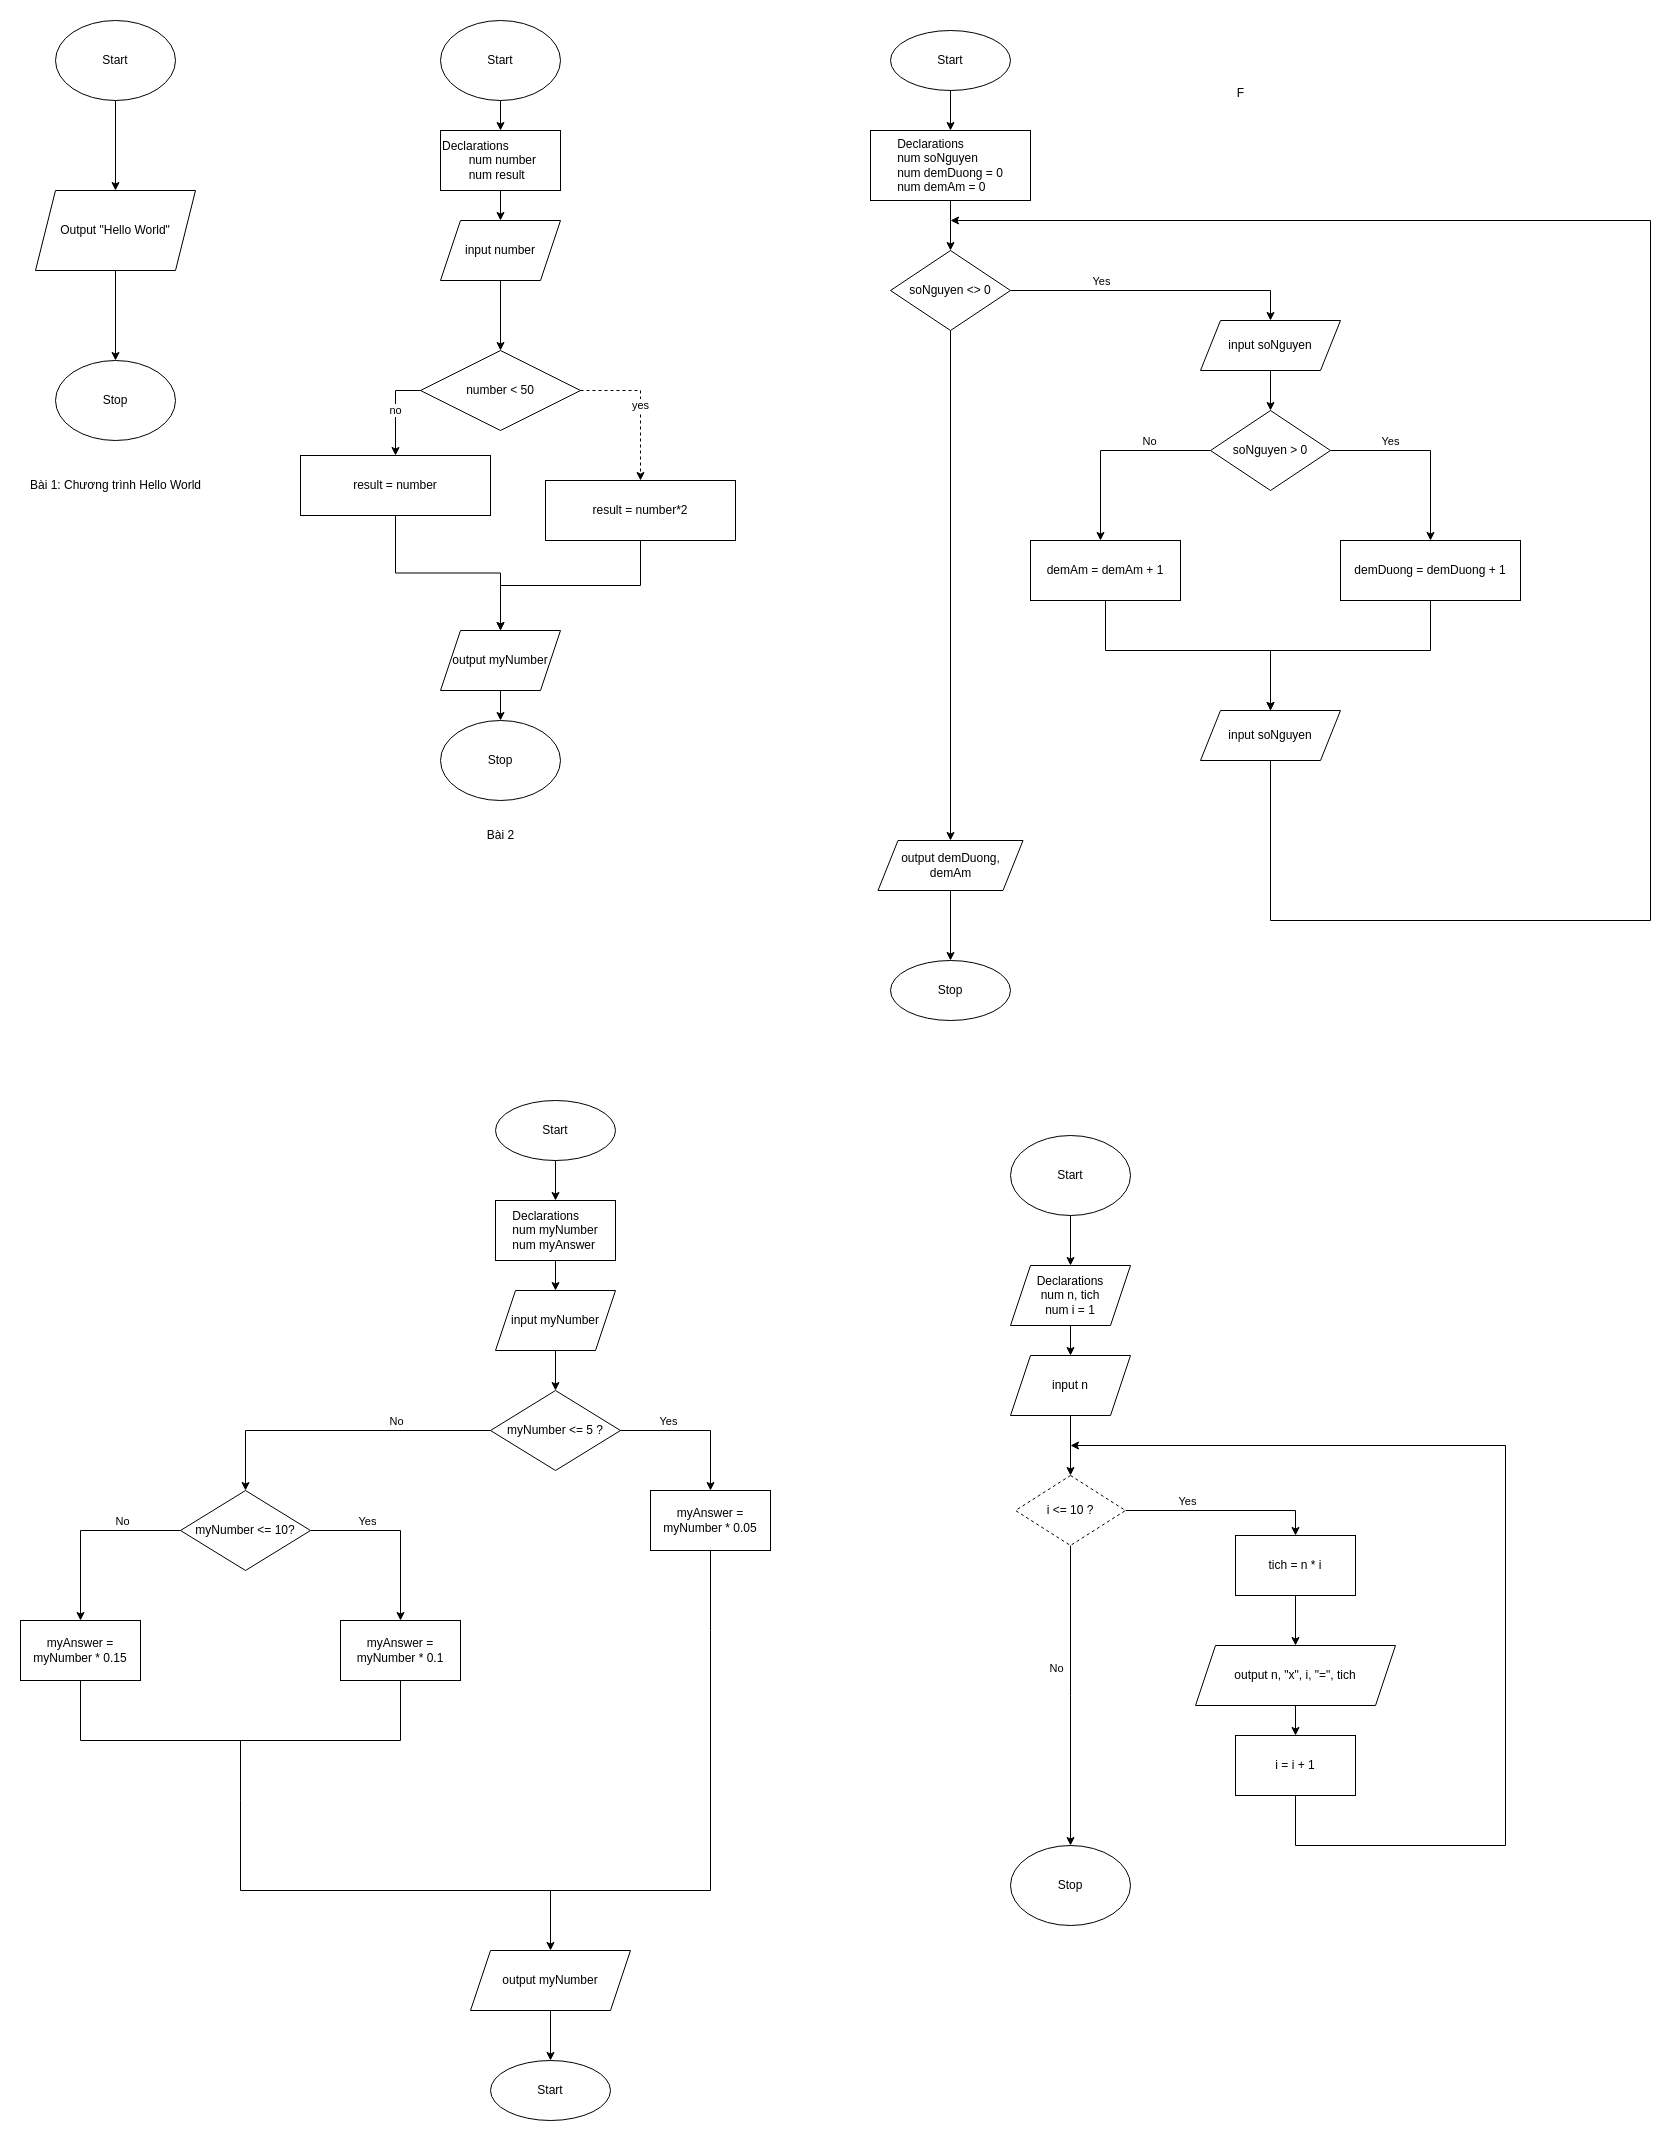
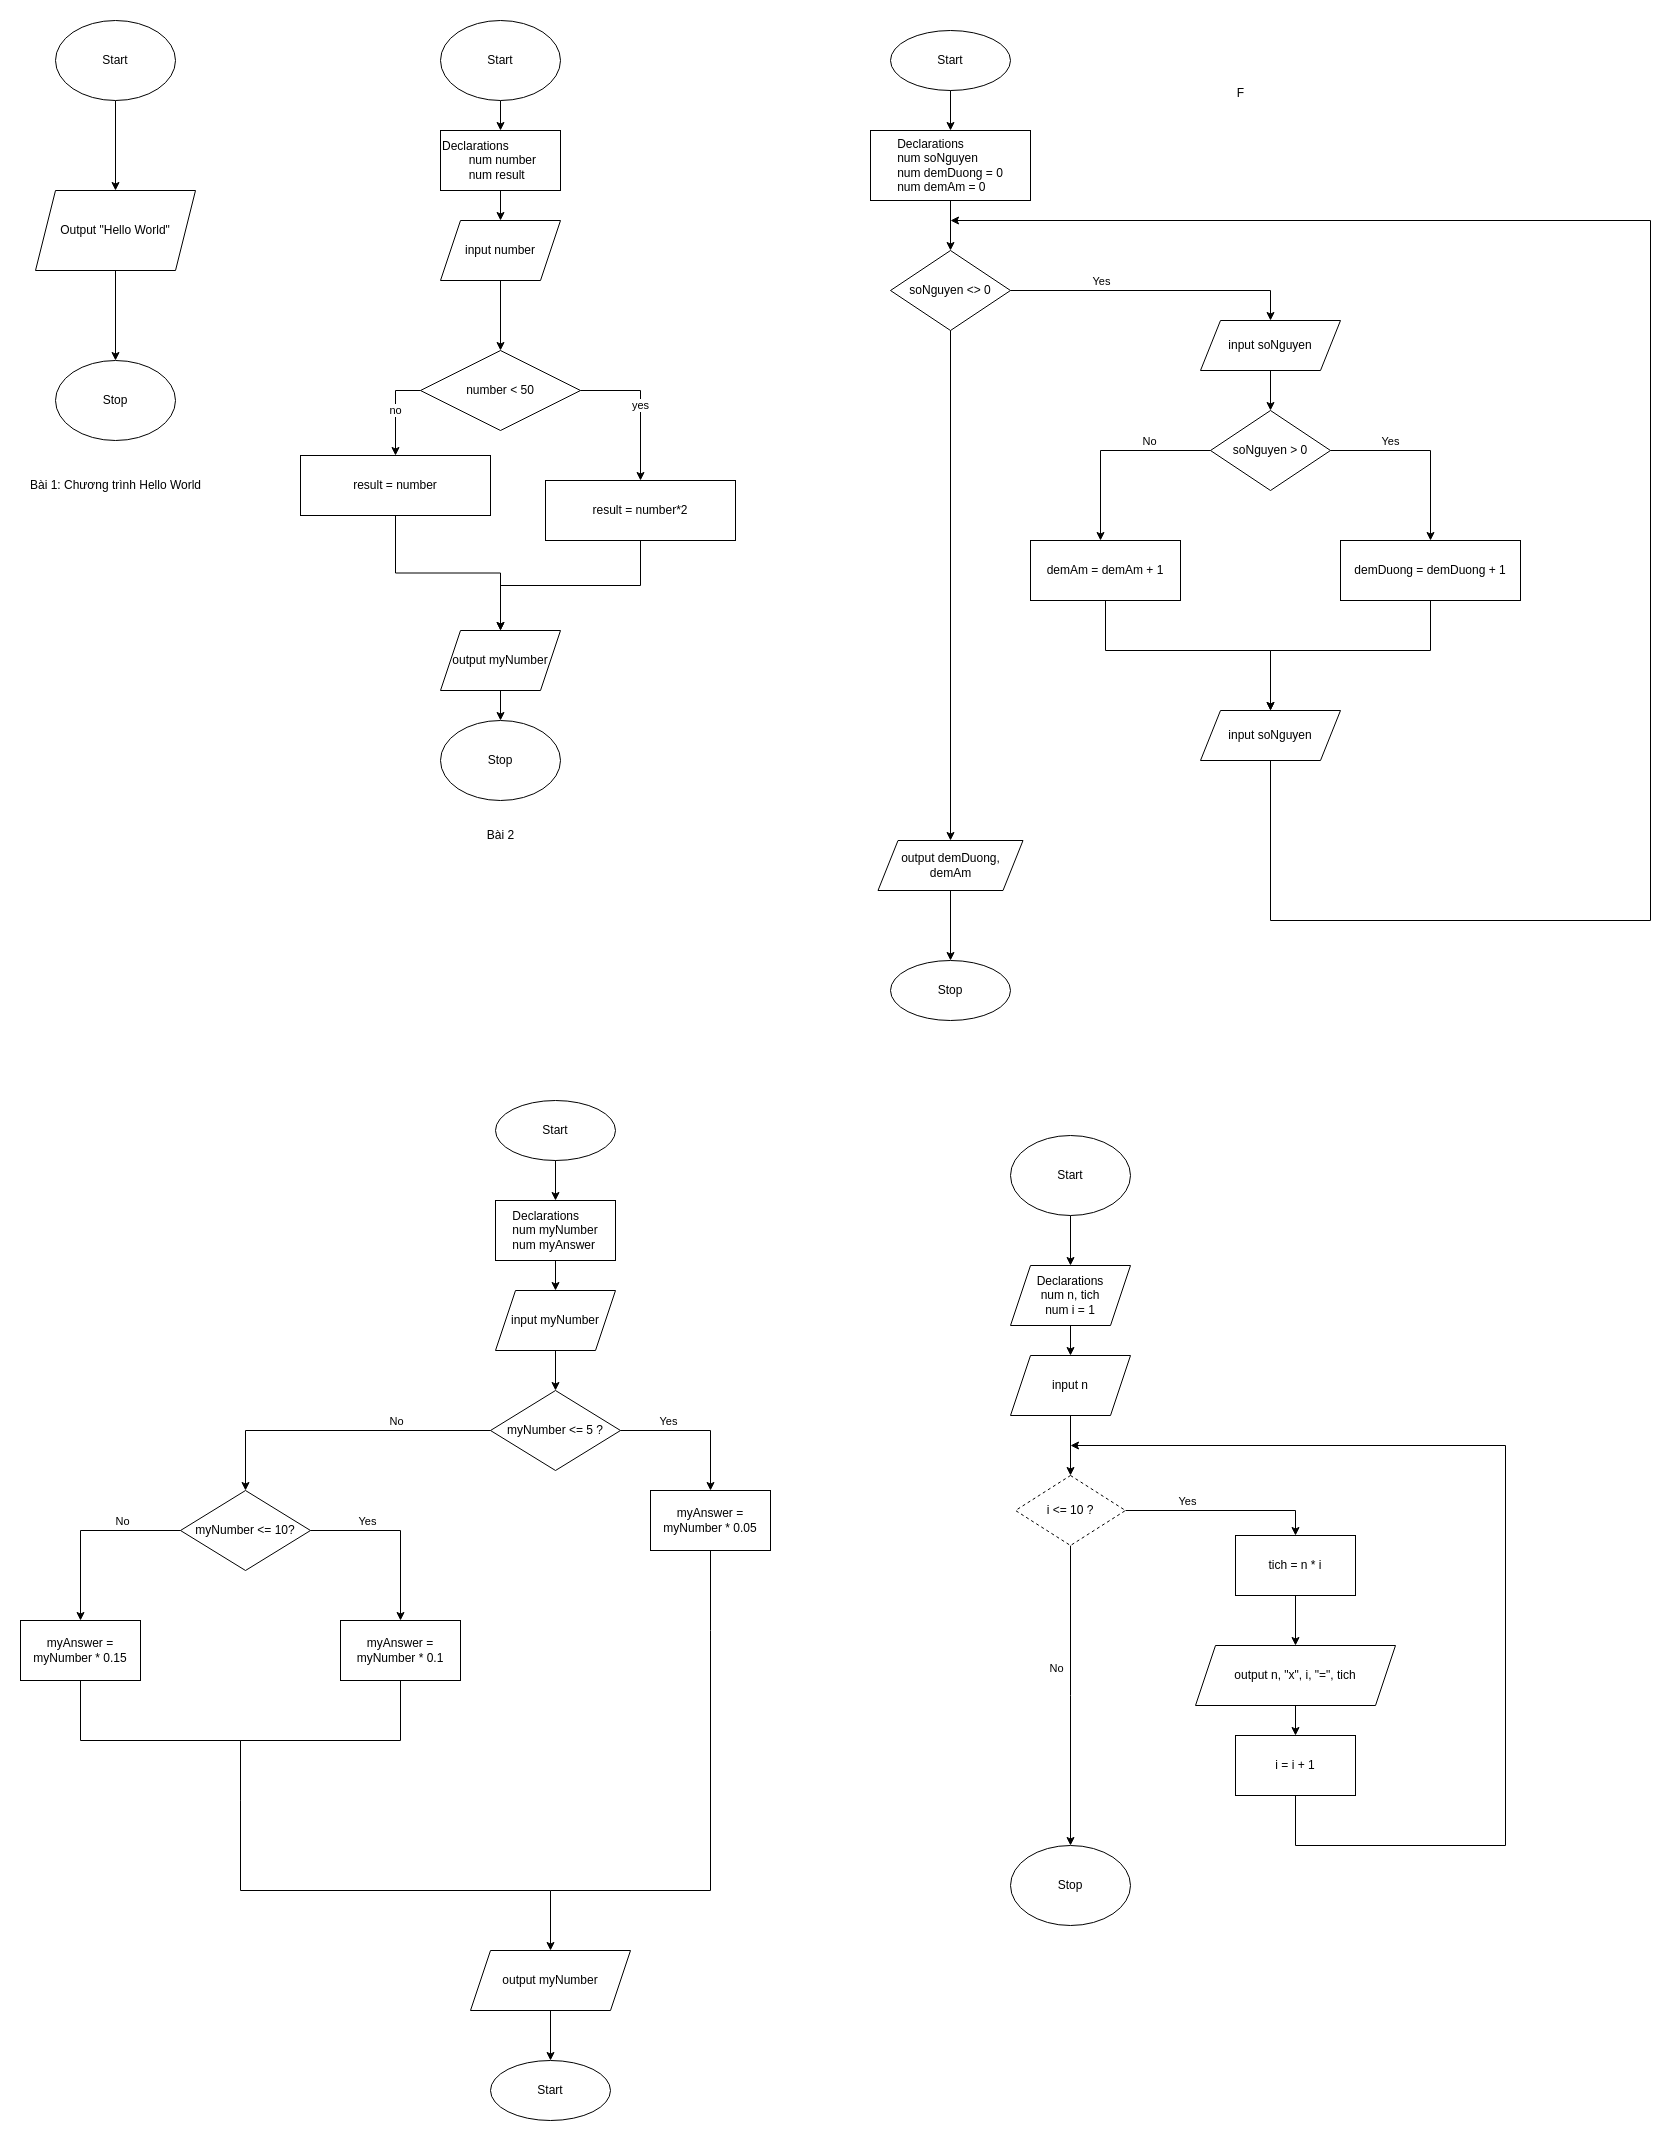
edge "number < 50" -> "result = number*2": style dashed -> solid
